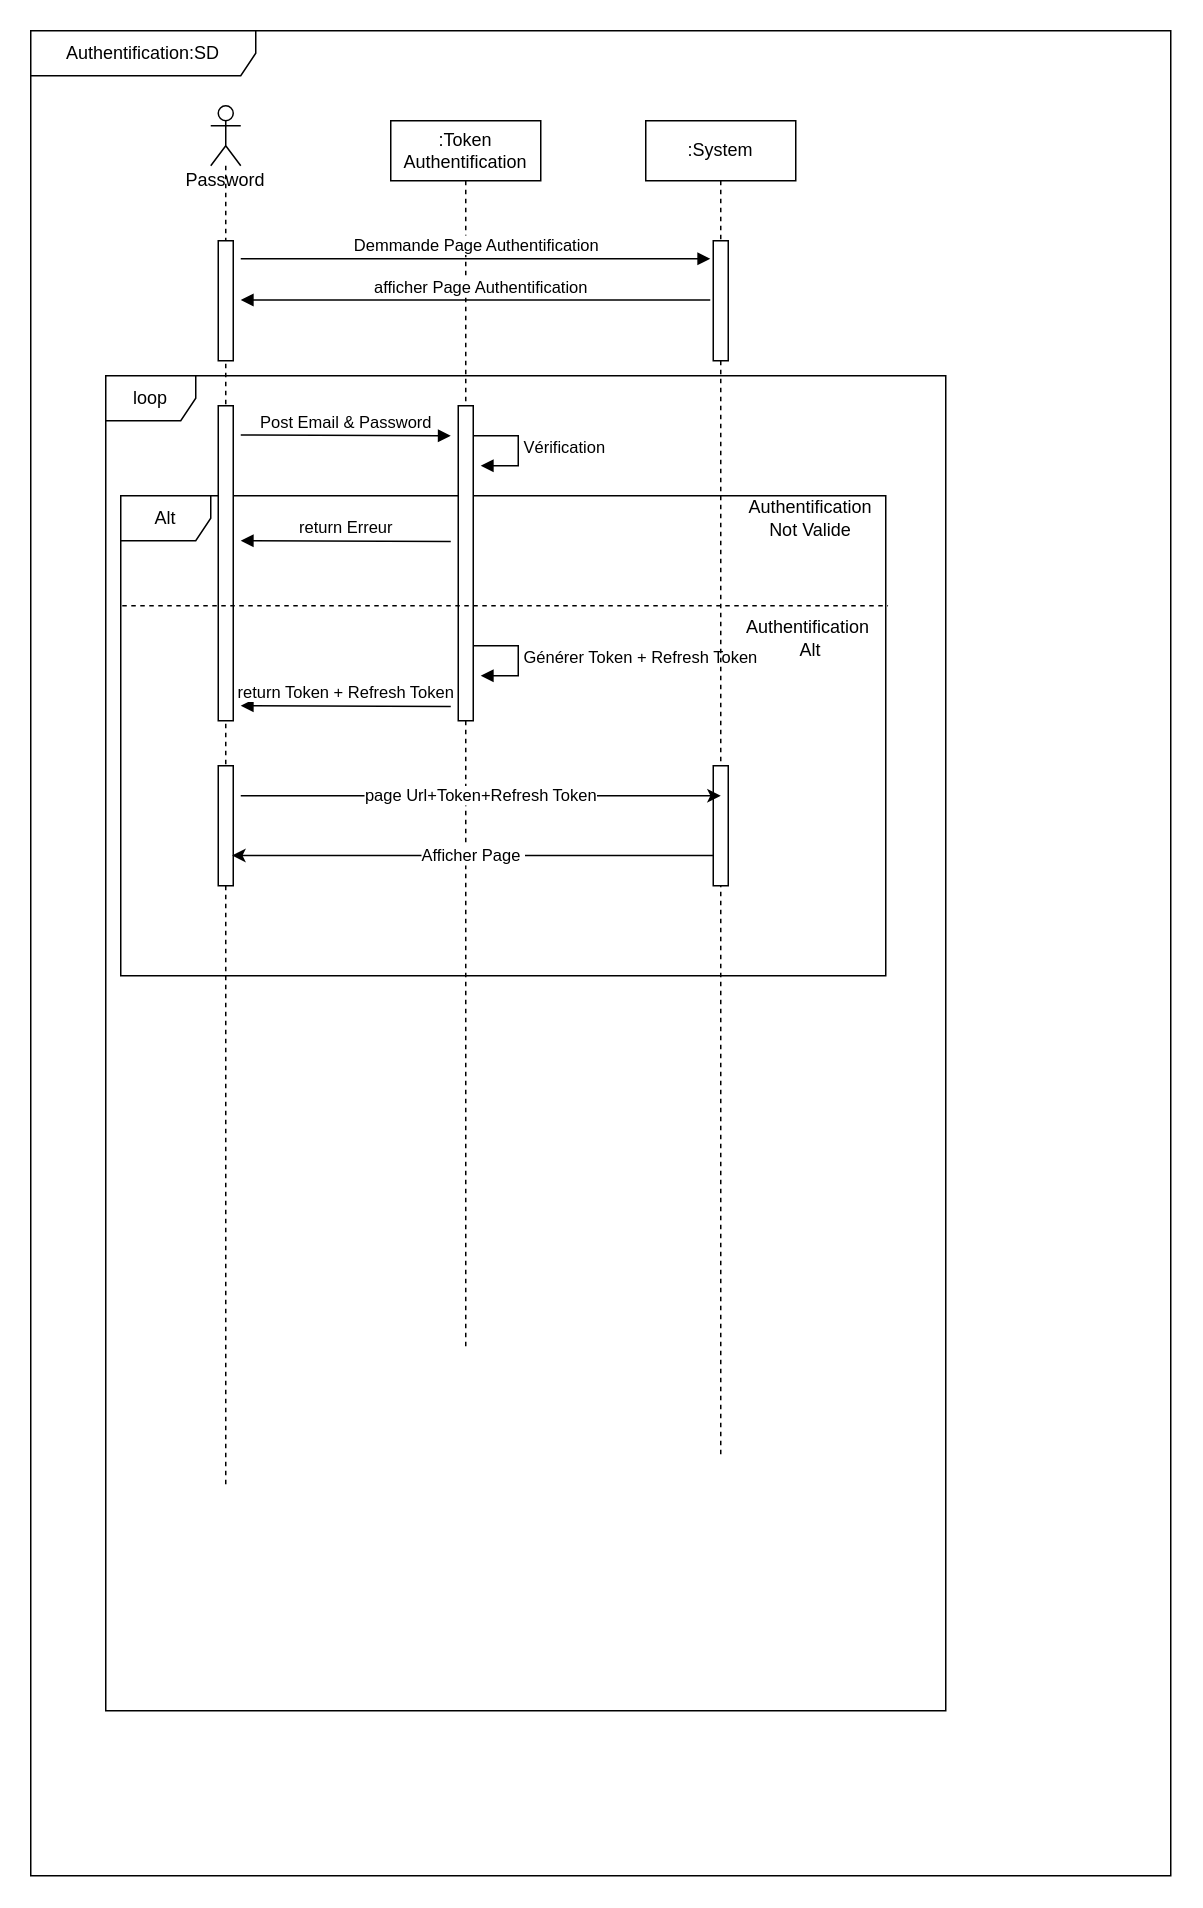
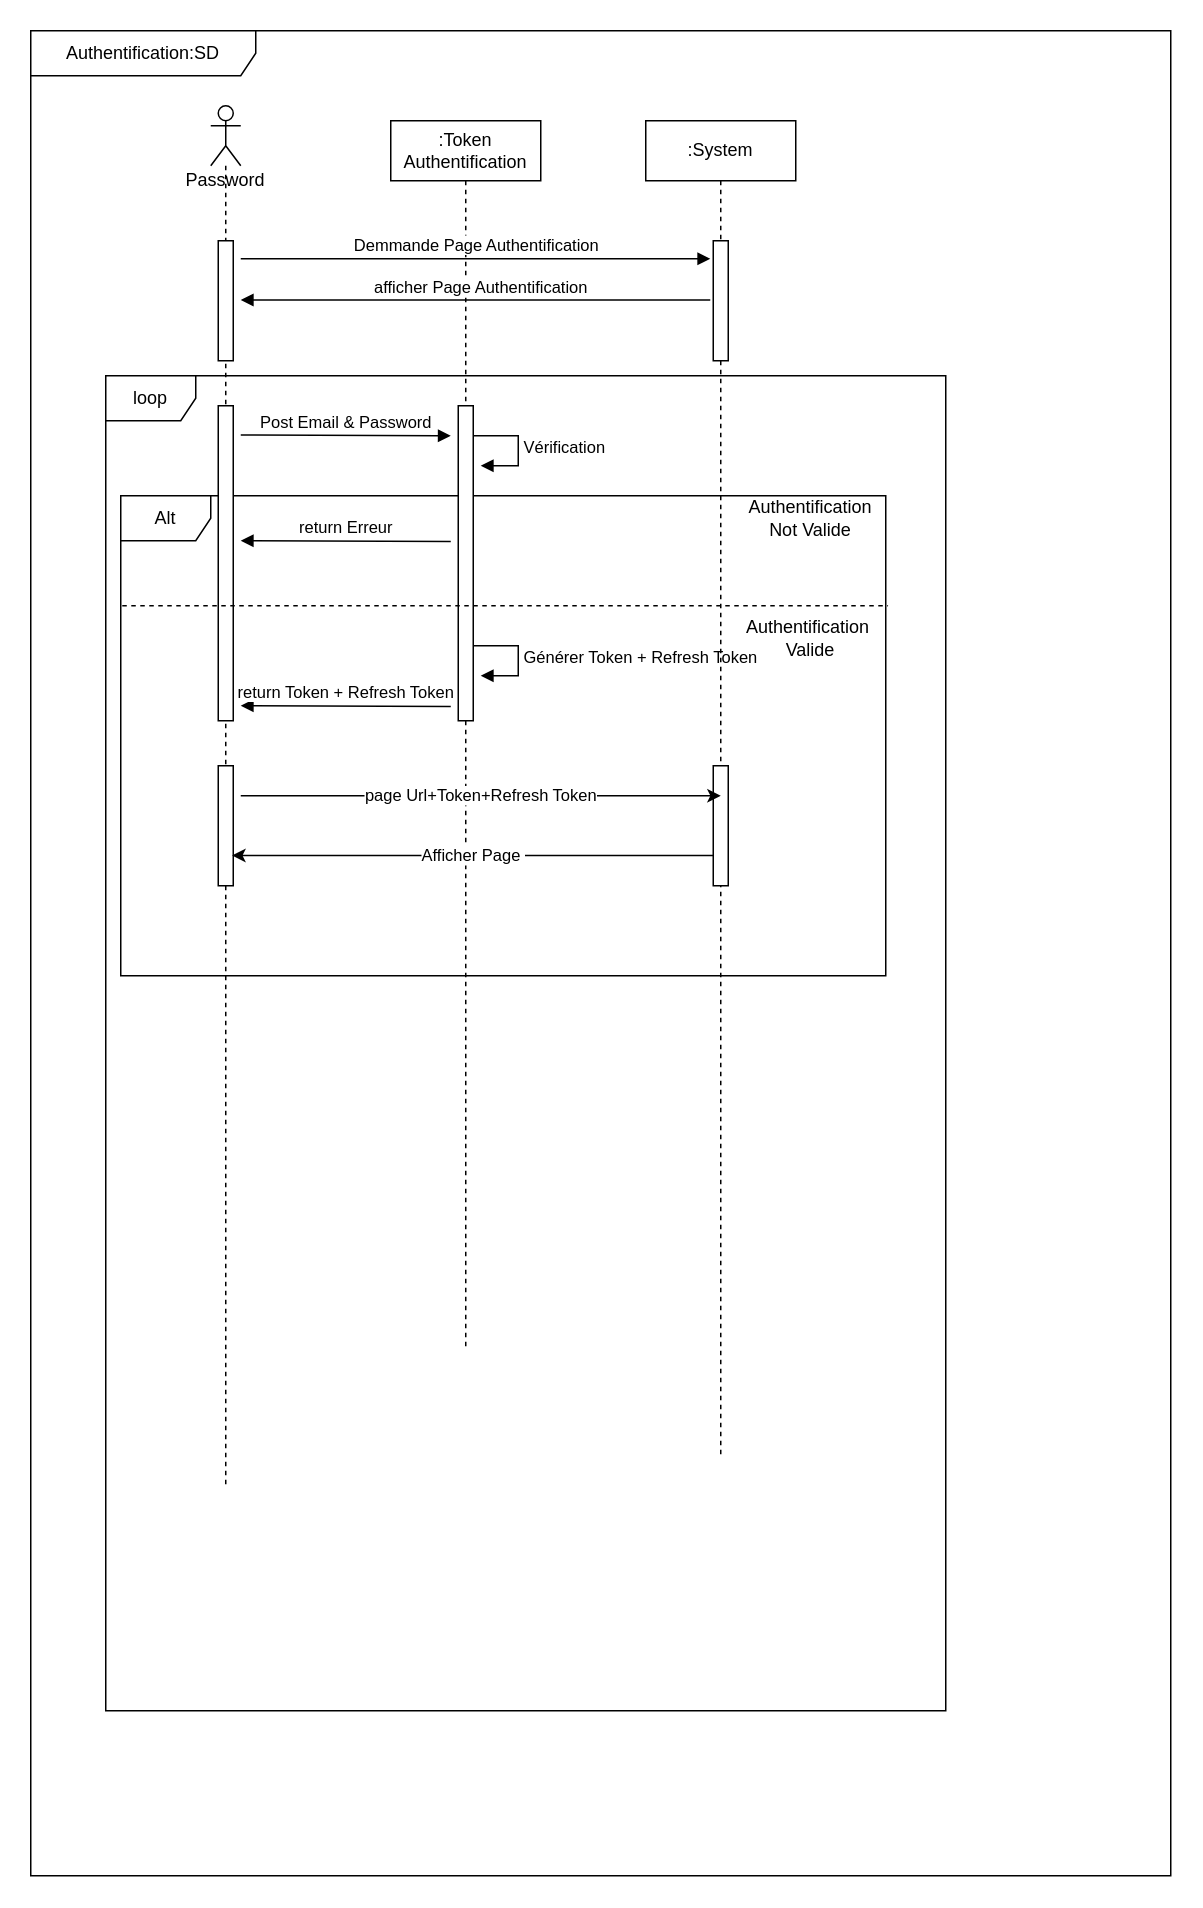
node "Authentification Alt": label "Authentification Alt" -> "Authentification Valide"
